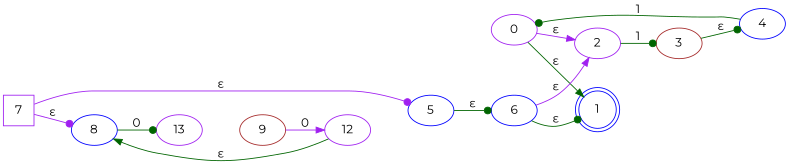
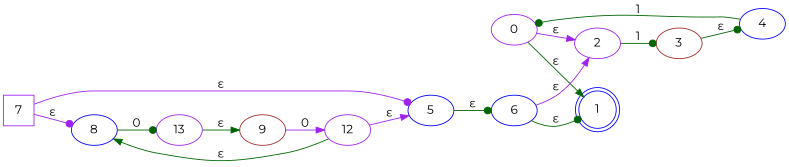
edge "12" -> "5": added, label "ɛ"
edge "13" -> "9": added, label "ɛ"
